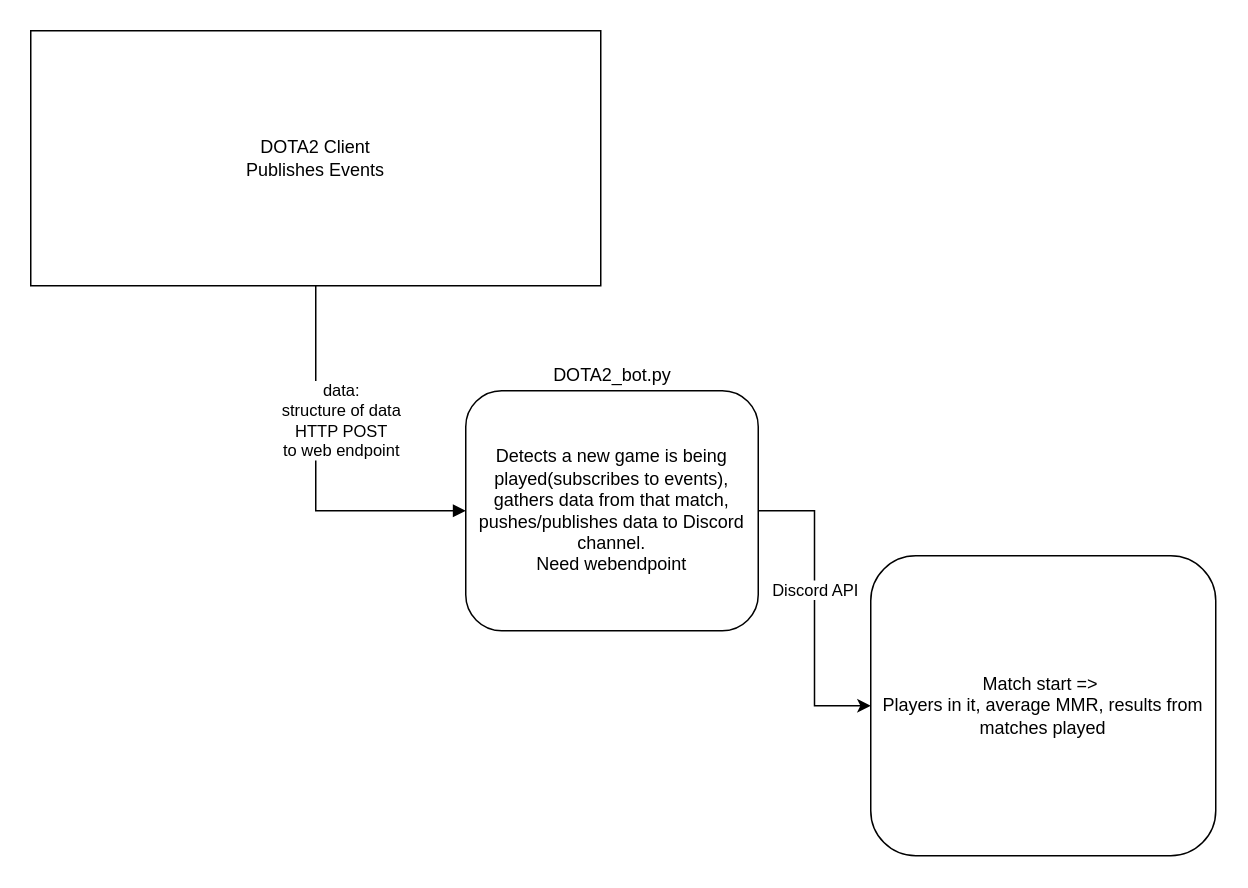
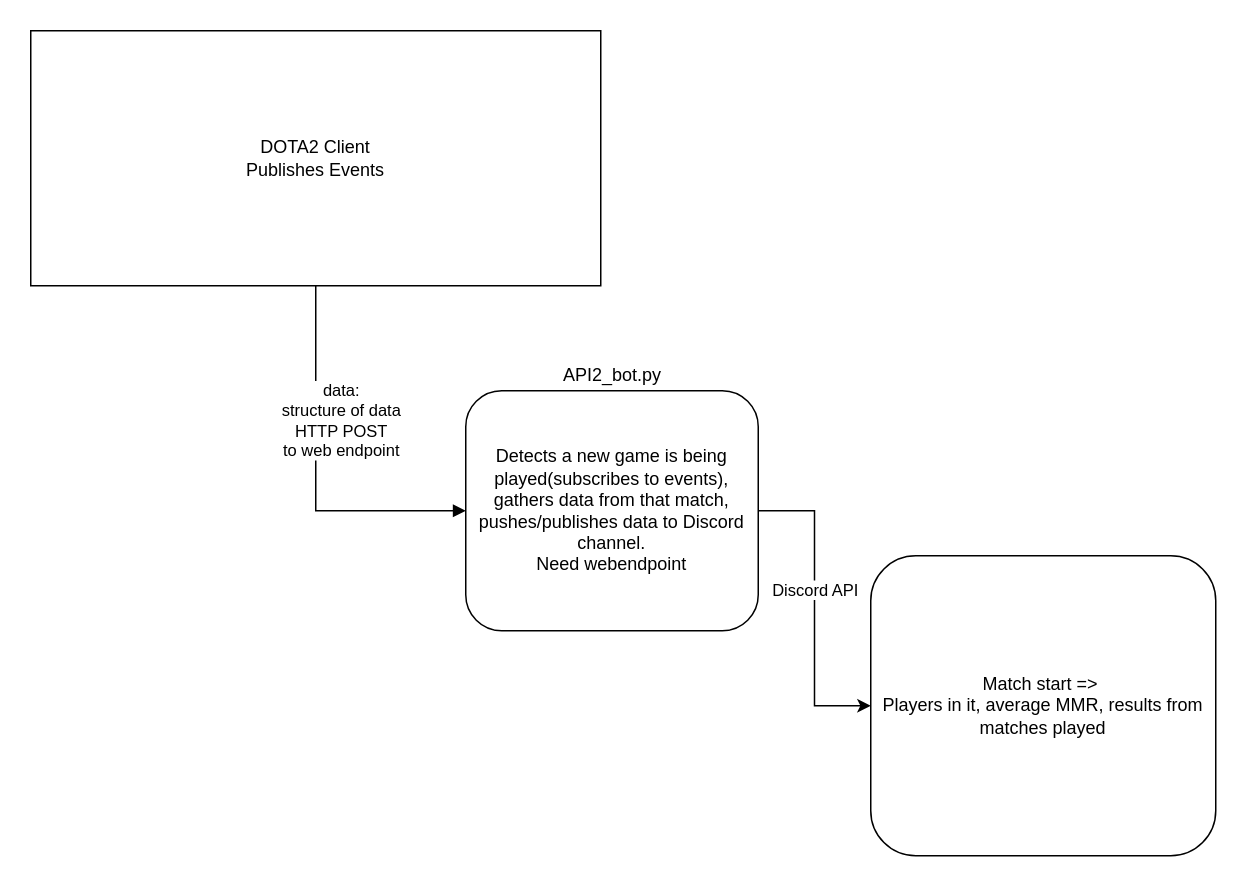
node "DOTA2_bot.py": label "DOTA2_bot.py" -> "API2_bot.py"
